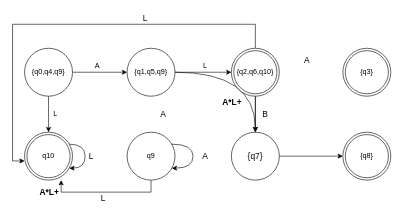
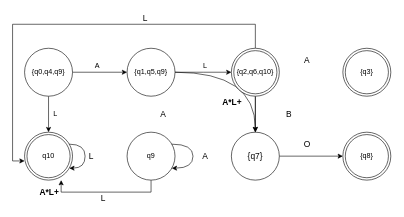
node "B": moved (265, 114) -> (289, 114)
node "O": added
